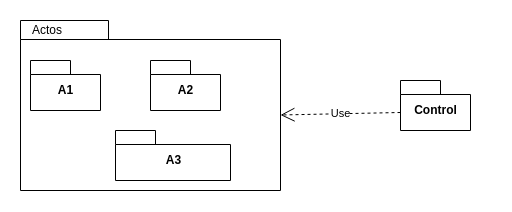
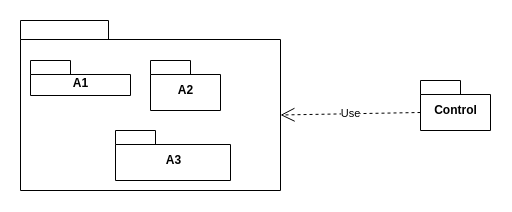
node "Actos": removed
node "A1": size 70x50 -> 100x35
node "Control": moved (436, 106) -> (456, 106)
